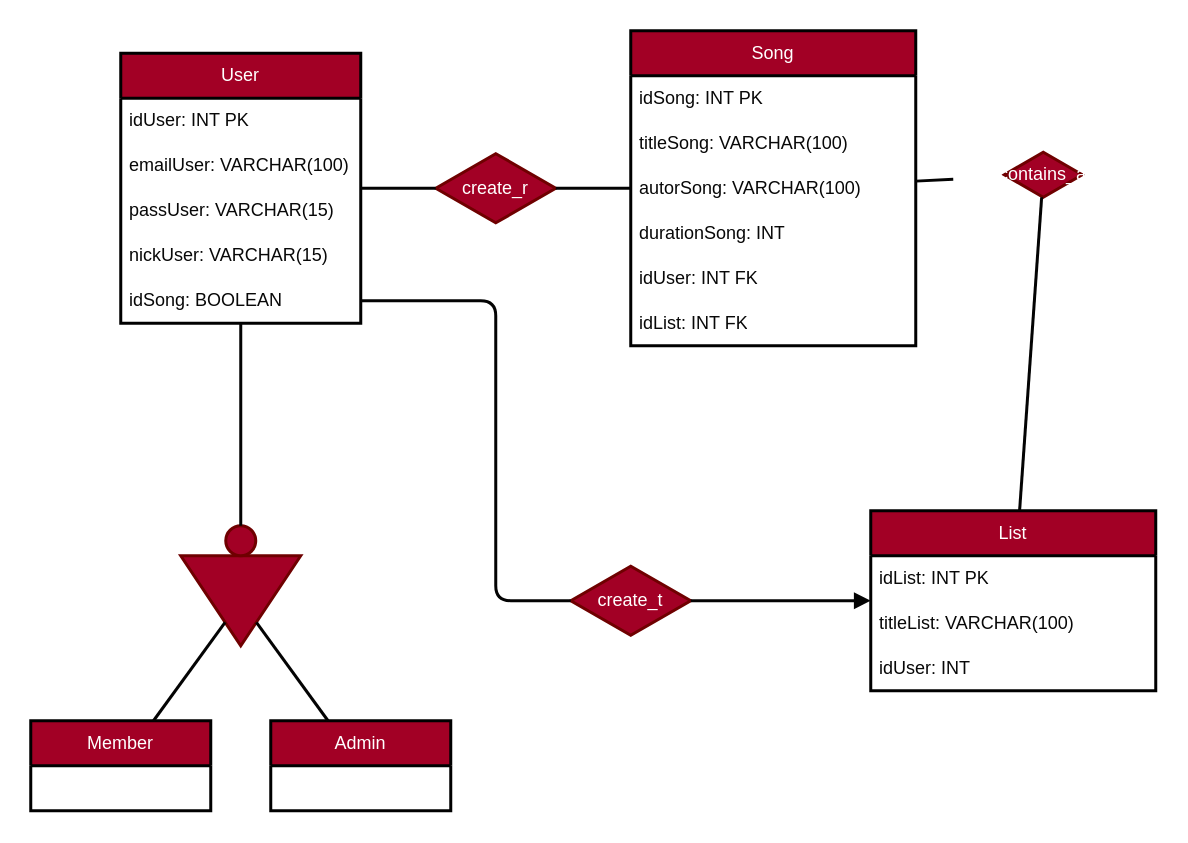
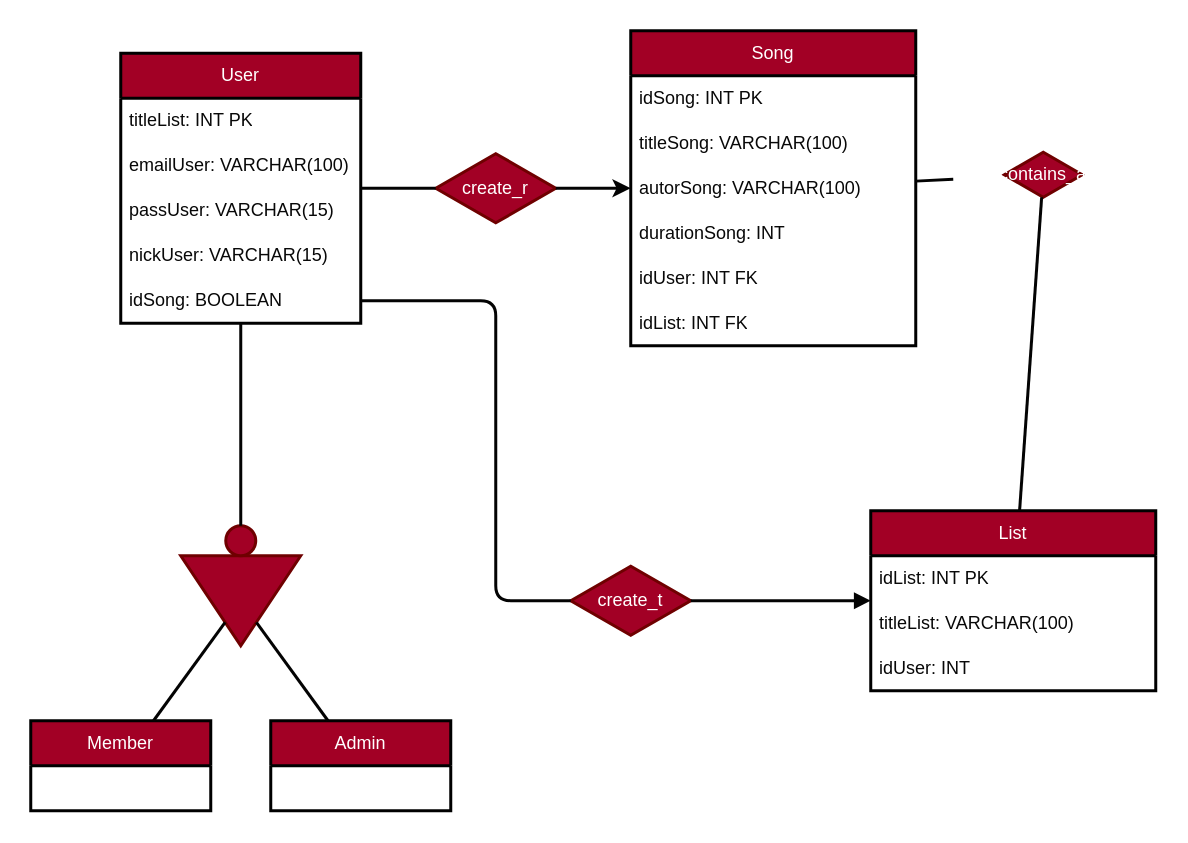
node "idUser: INT PK": label "idUser: INT PK" -> "titleList: INT PK"
edge "create_r" -- "Song": arrowhead none -> classic
